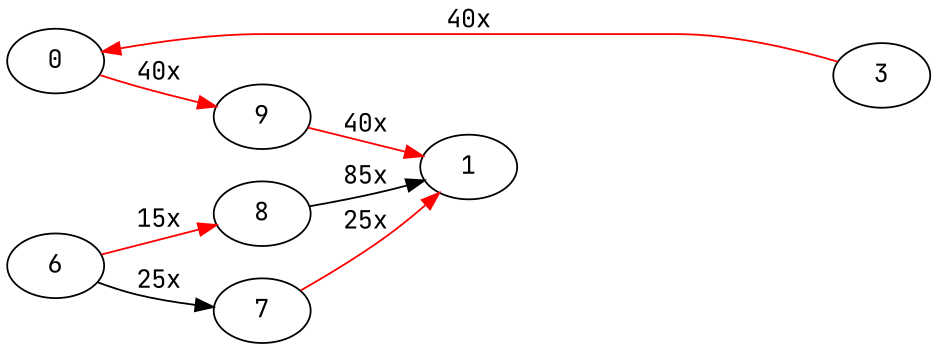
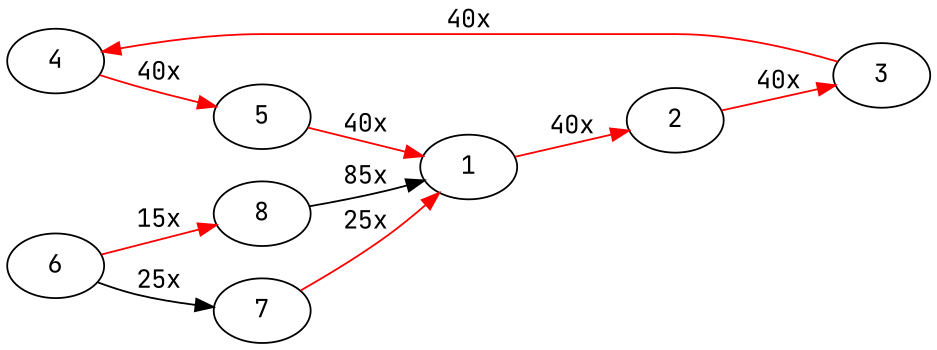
node "0": label "0" -> "4"
node "9": label "9" -> "5"
node "2": added
